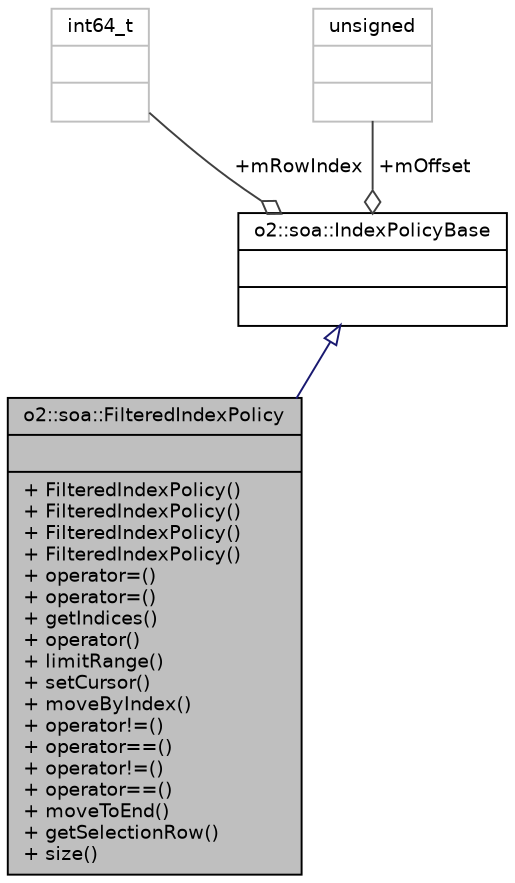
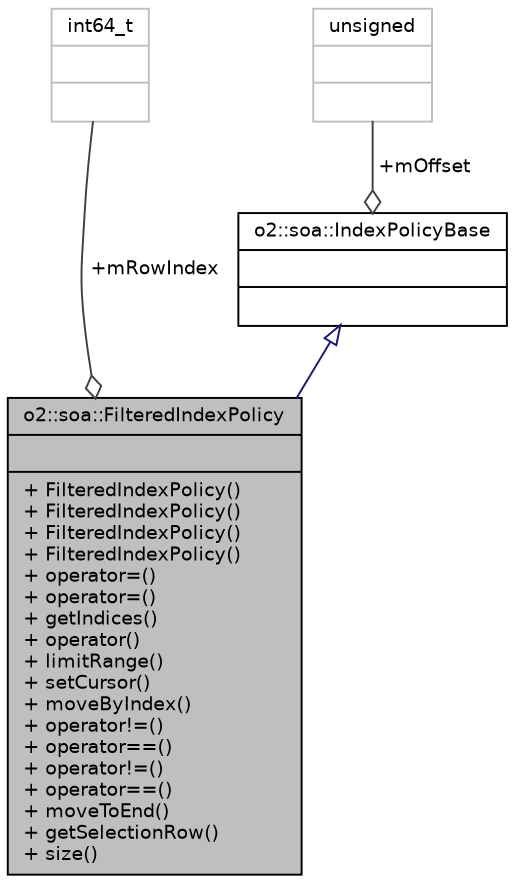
edge "int64_t" -> "o2::soa::IndexPolicyBase": now "int64_t" -> "o2::soa::FilteredIndexPolicy"
